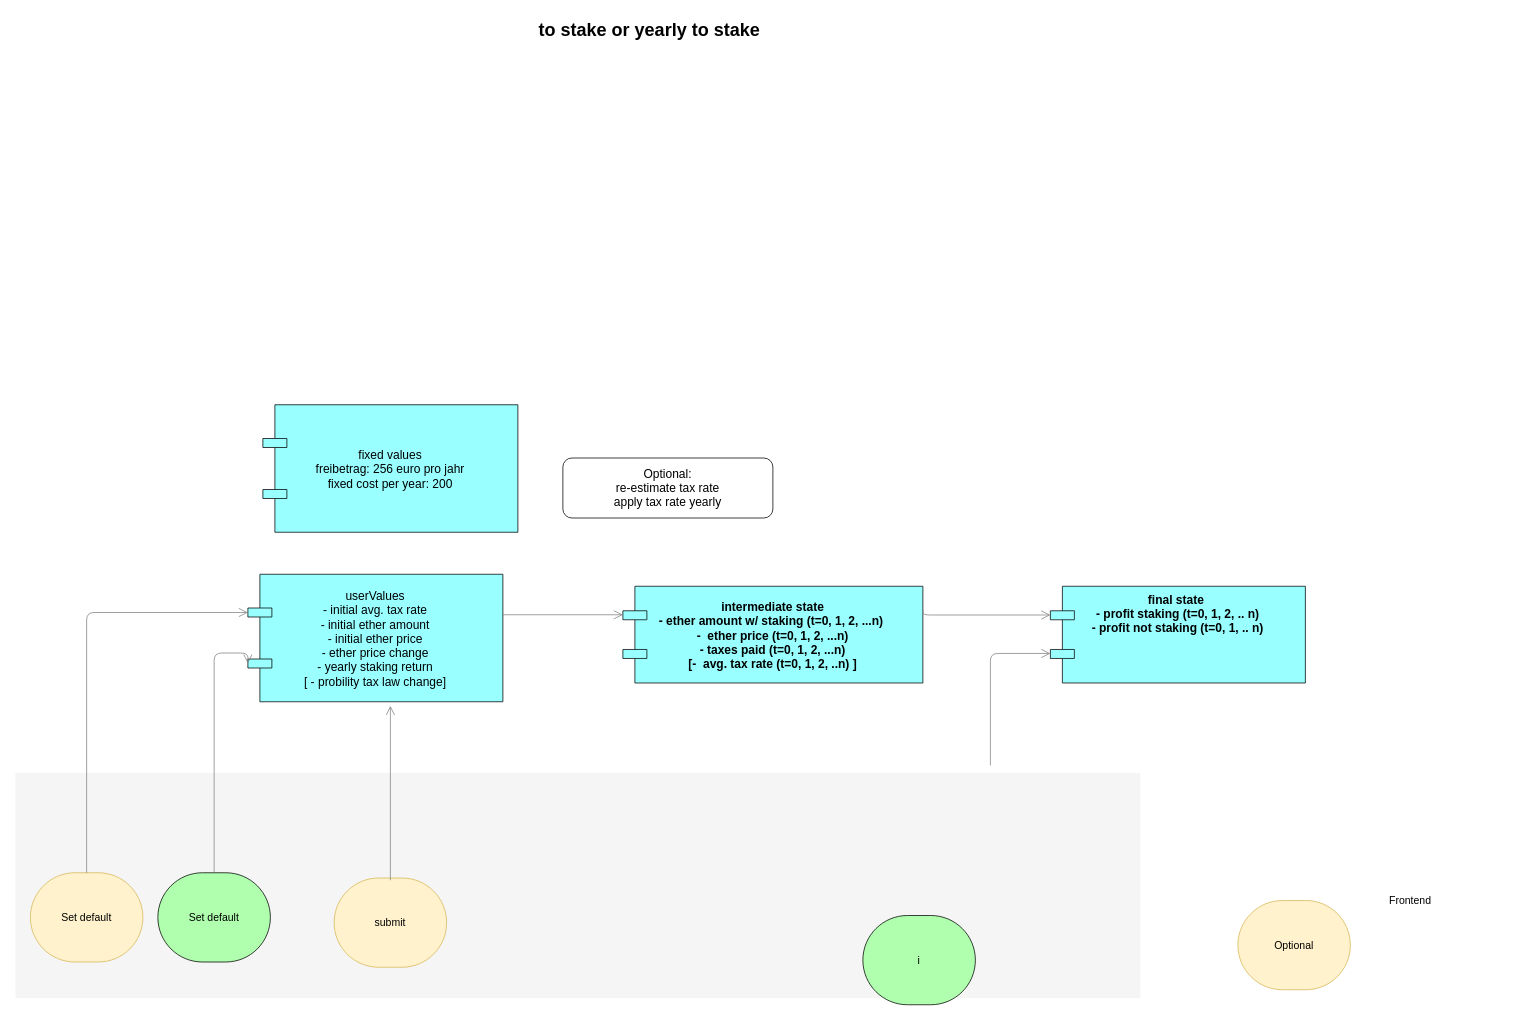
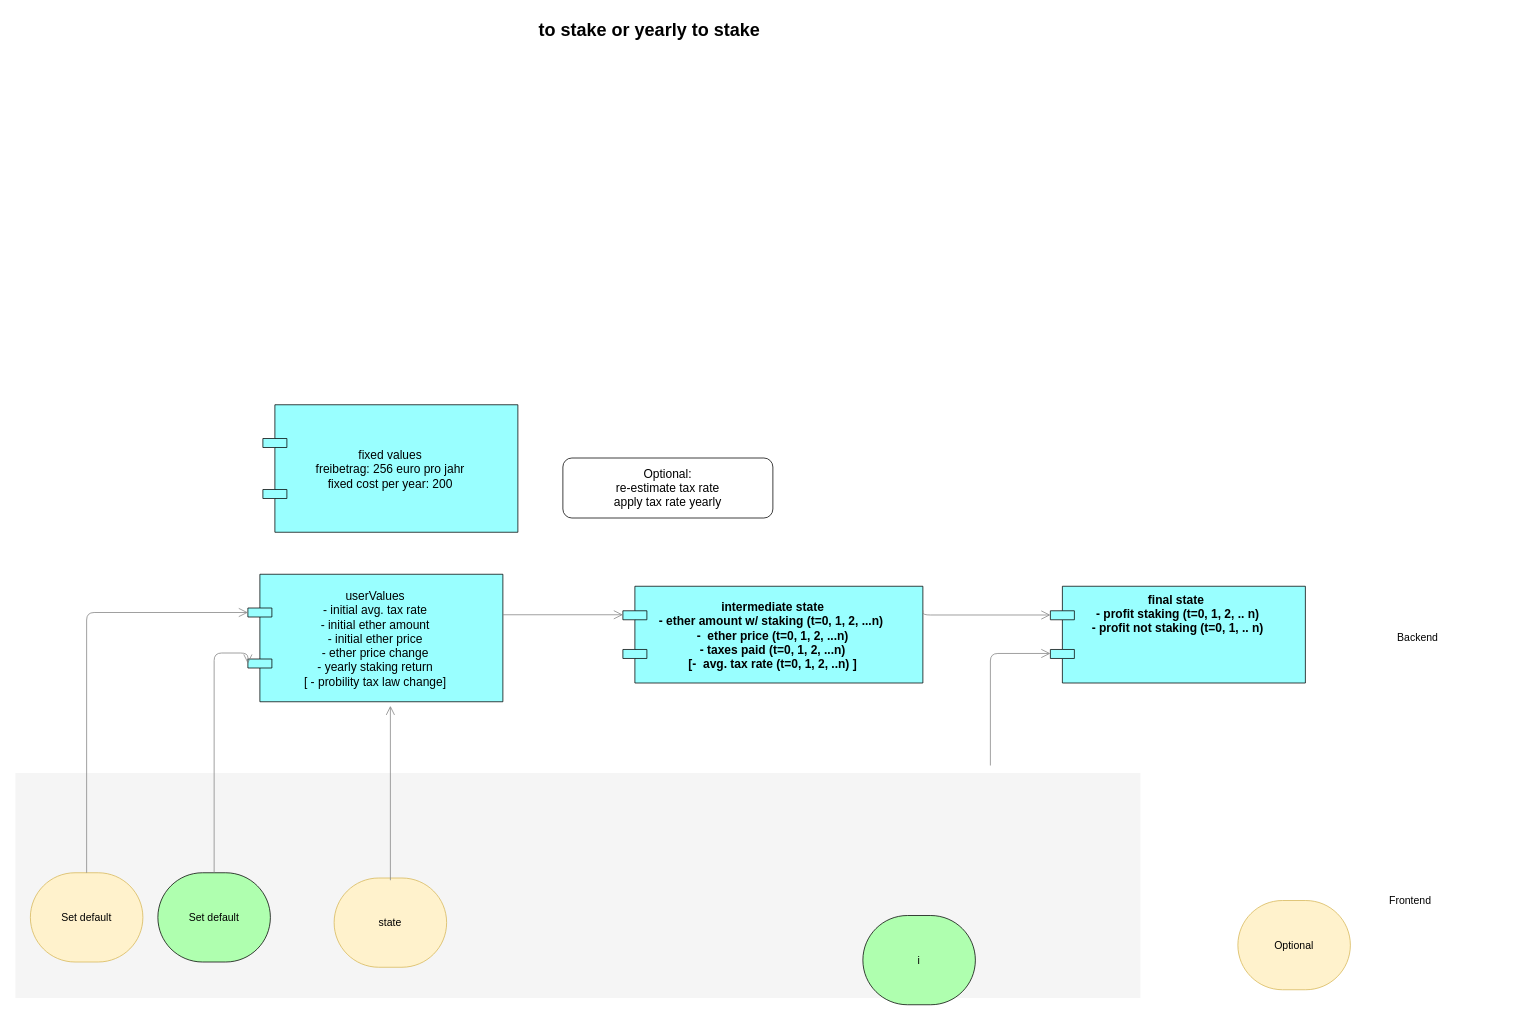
node "Backend": added
node "submit": label "submit" -> "state"
